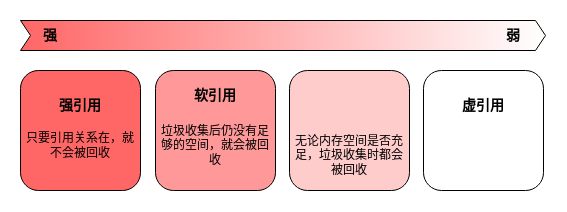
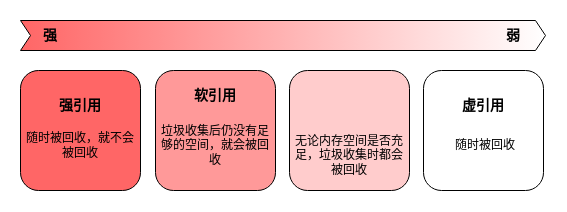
node "只要引用关系在，就不会被回收": label "只要引用关系在，就不会被回收" -> "随时被回收，就不会被回收"
node "随时被回收": added
